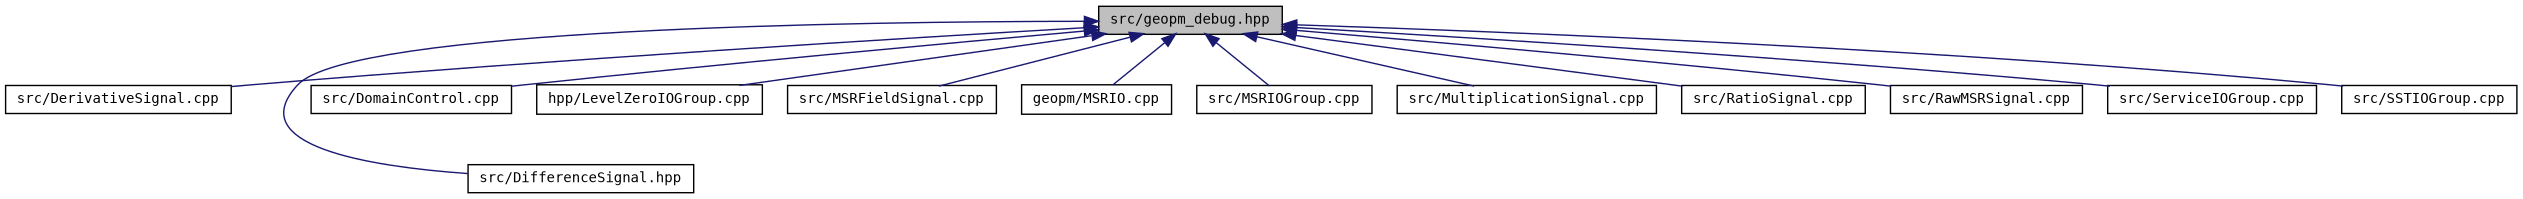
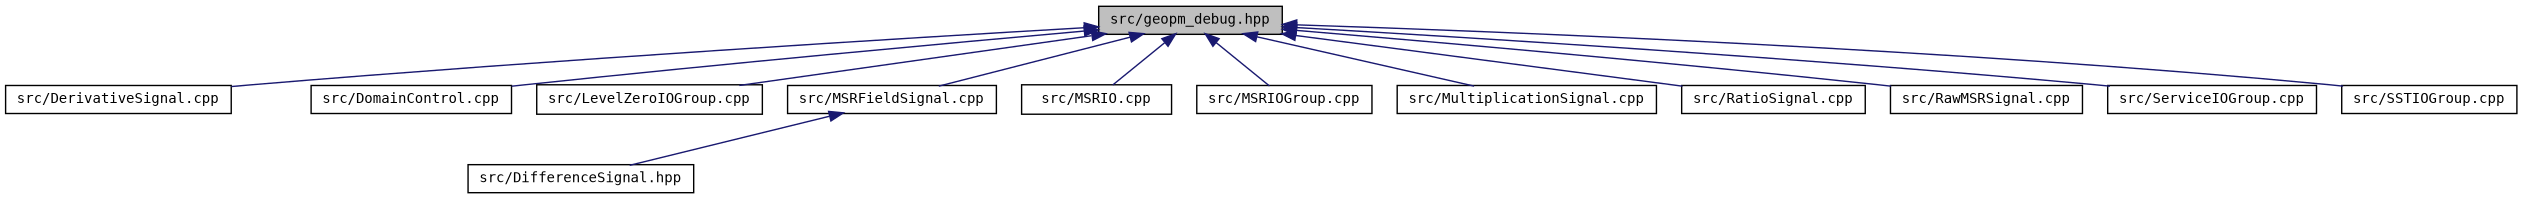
edge "src/DifferenceSignal.hpp" -> "src/geopm_debug.hpp": now "src/DifferenceSignal.hpp" -> "src/MSRFieldSignal.cpp"
node "hpp/LevelZeroIOGroup.cpp": label "hpp/LevelZeroIOGroup.cpp" -> "src/LevelZeroIOGroup.cpp"
node "geopm/MSRIO.cpp": label "geopm/MSRIO.cpp" -> "src/MSRIO.cpp"
